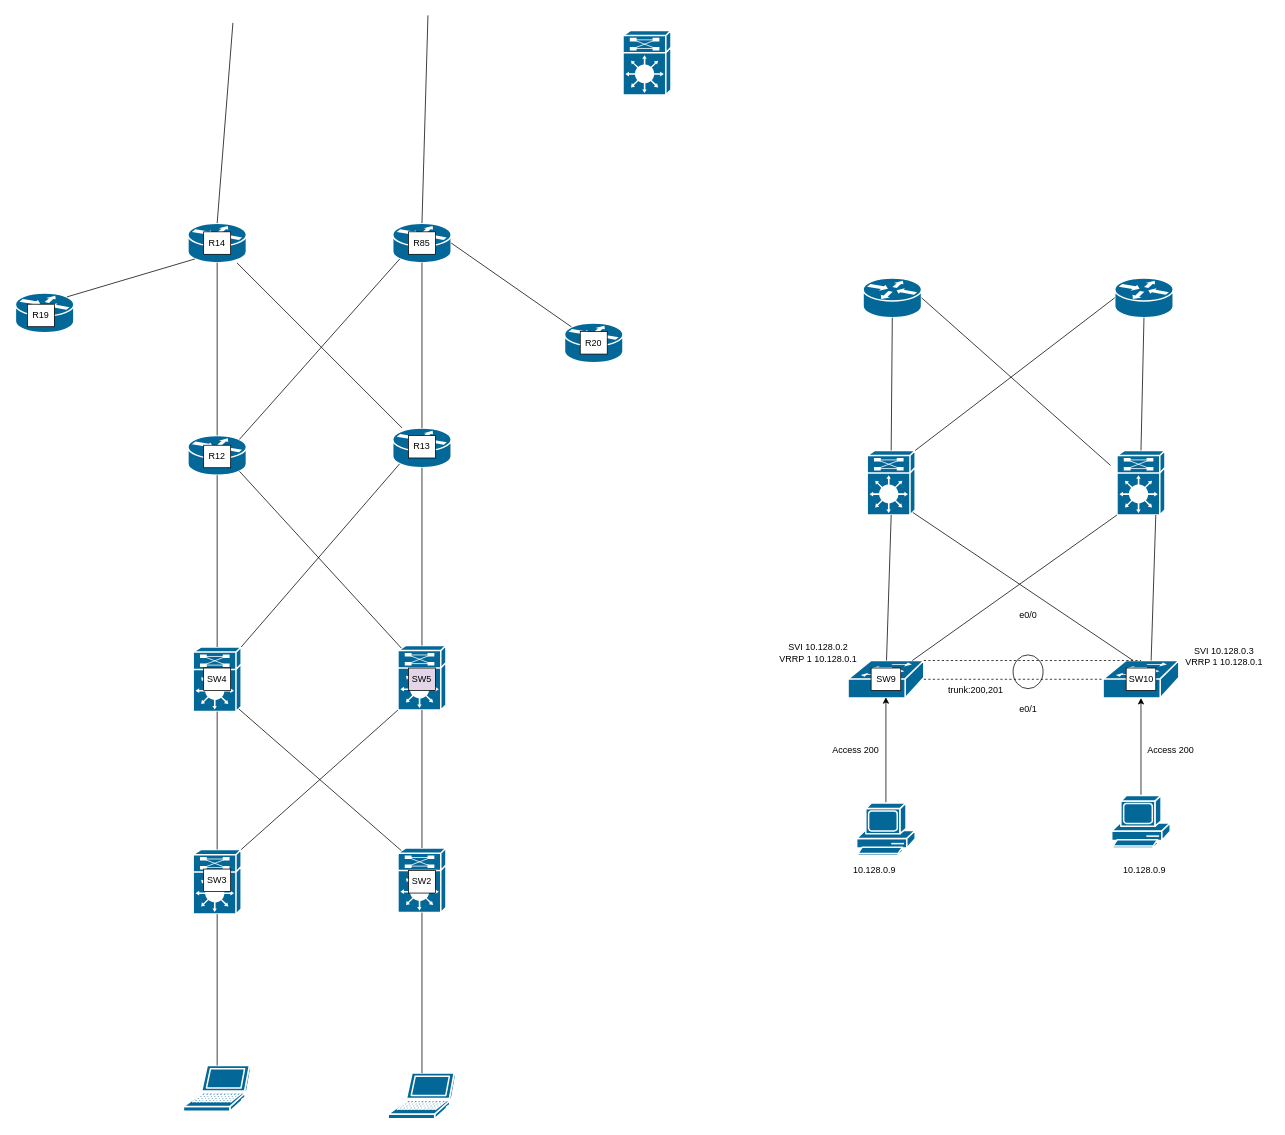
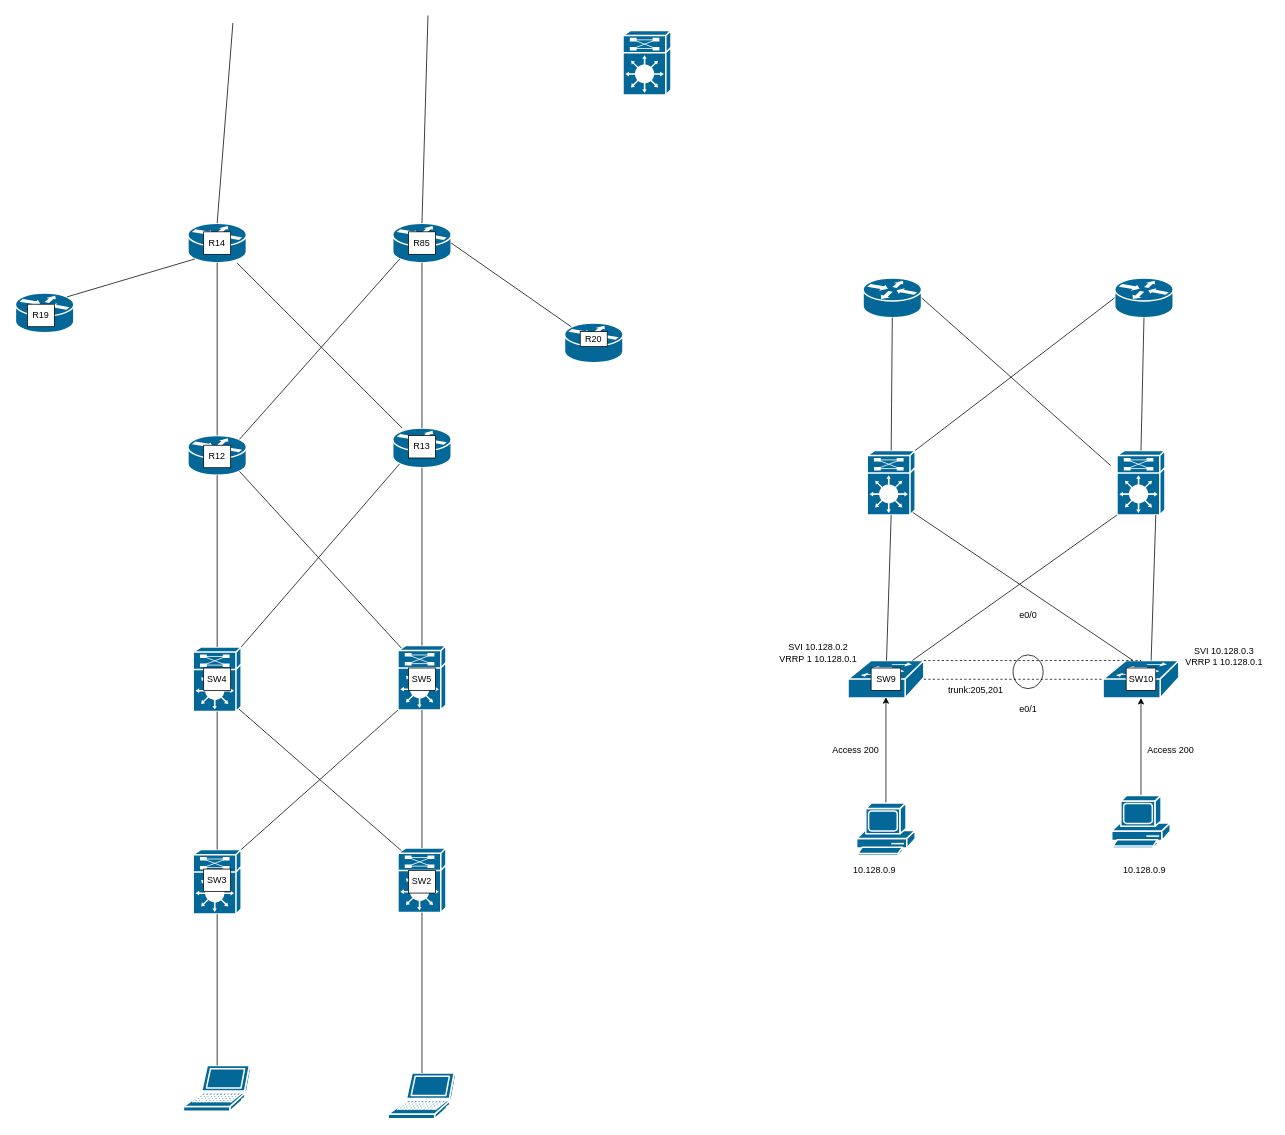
node "R20": size 27x23 -> 27x15
node "SW5": fillcolor #e1d5e7 -> #ffffff
node "trunk:200,201": label "trunk:200,201" -> "trunk:205,201"
